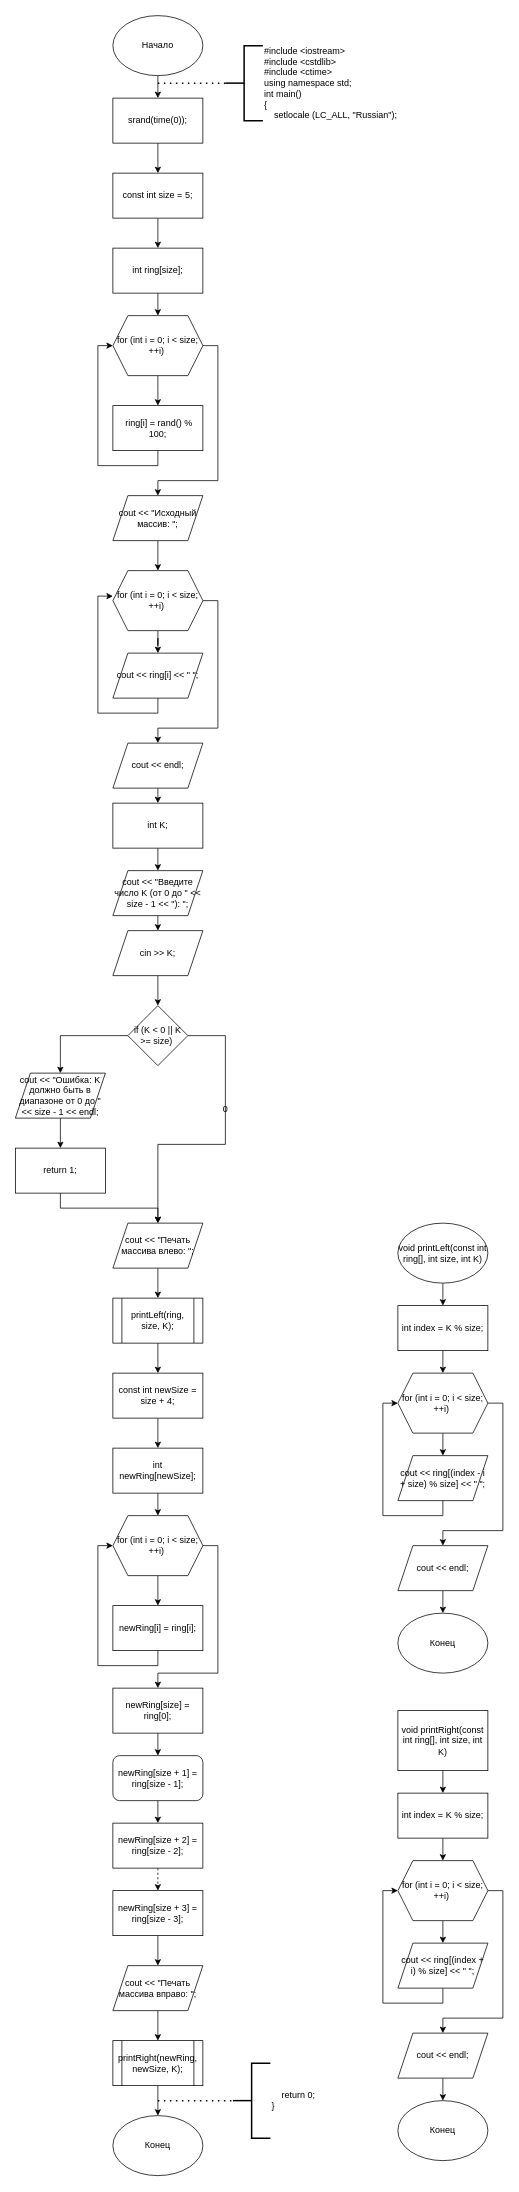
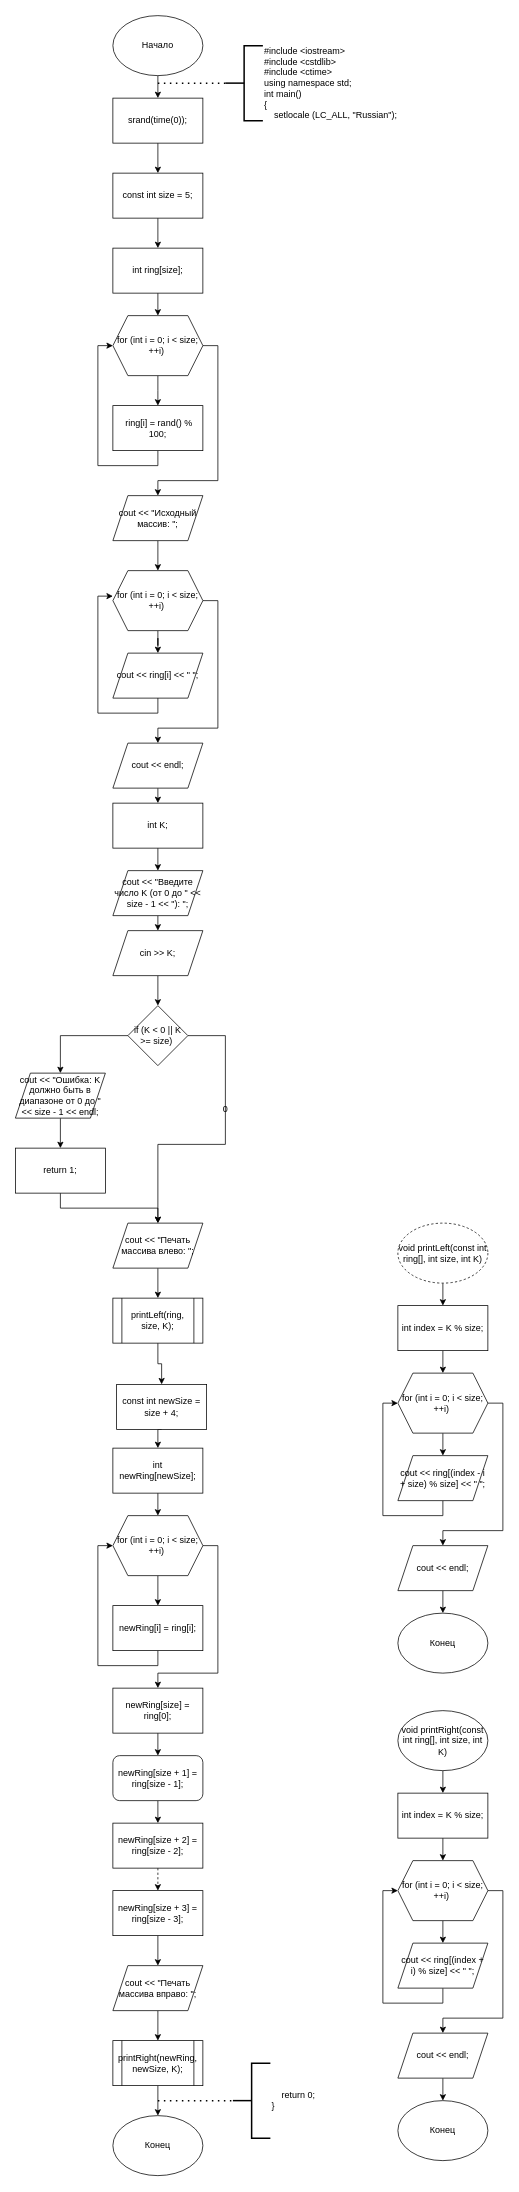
node "void printLeft(const int ring[], int size, int K)": style solid -> dashed
node "const int newSize = size + 4;": moved (158, 1395) -> (162, 1407)
node "void printRight(const int ring[], int size, int K)": shape rectangle -> ellipse
